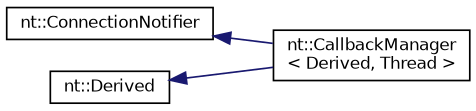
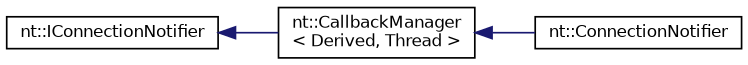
edge "nt::CallbackManager < Derived, Thread >" -> "nt::ConnectionNotifier": reversed
node "nt::Derived": label "nt::Derived" -> "nt::IConnectionNotifier"
